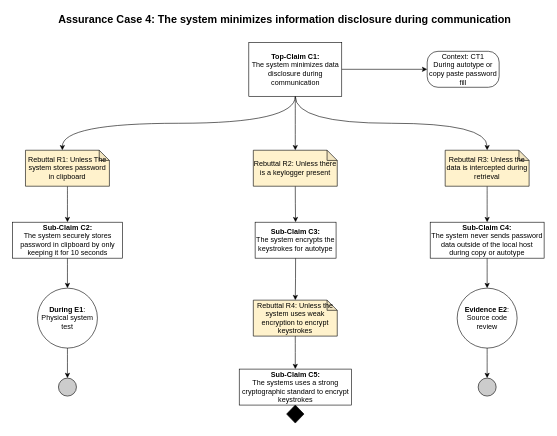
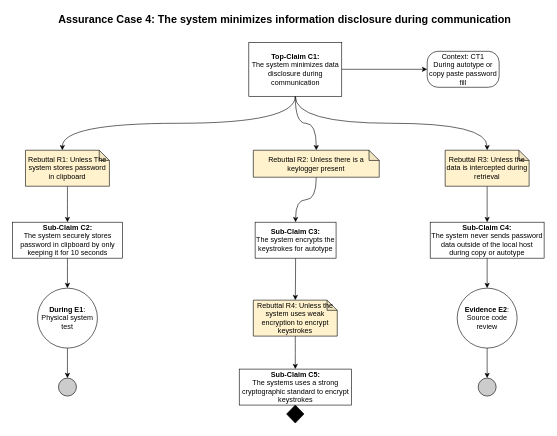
node "Rebuttal R2: Unless there is a keylogger present": size 84x36 -> 126x27
